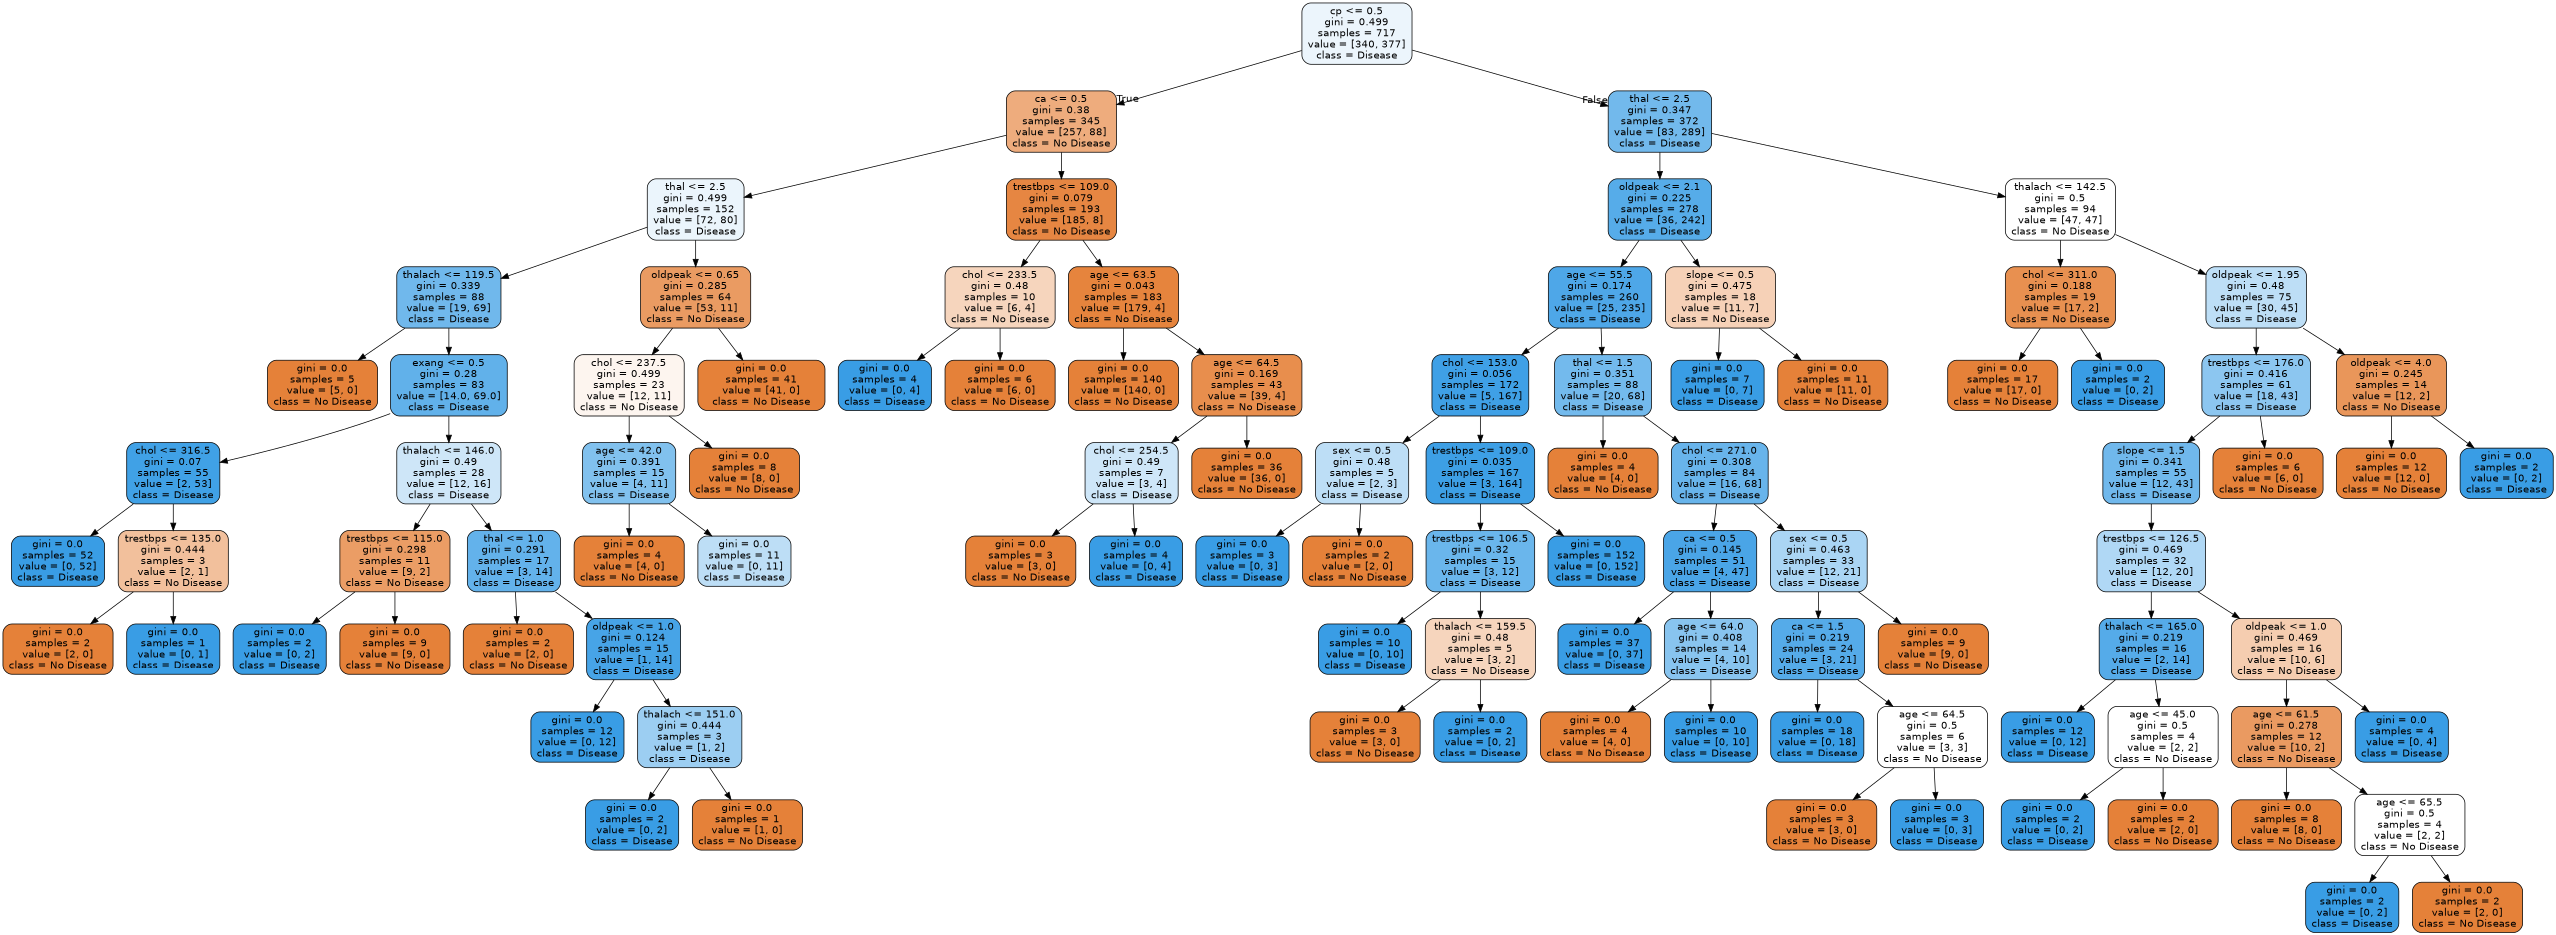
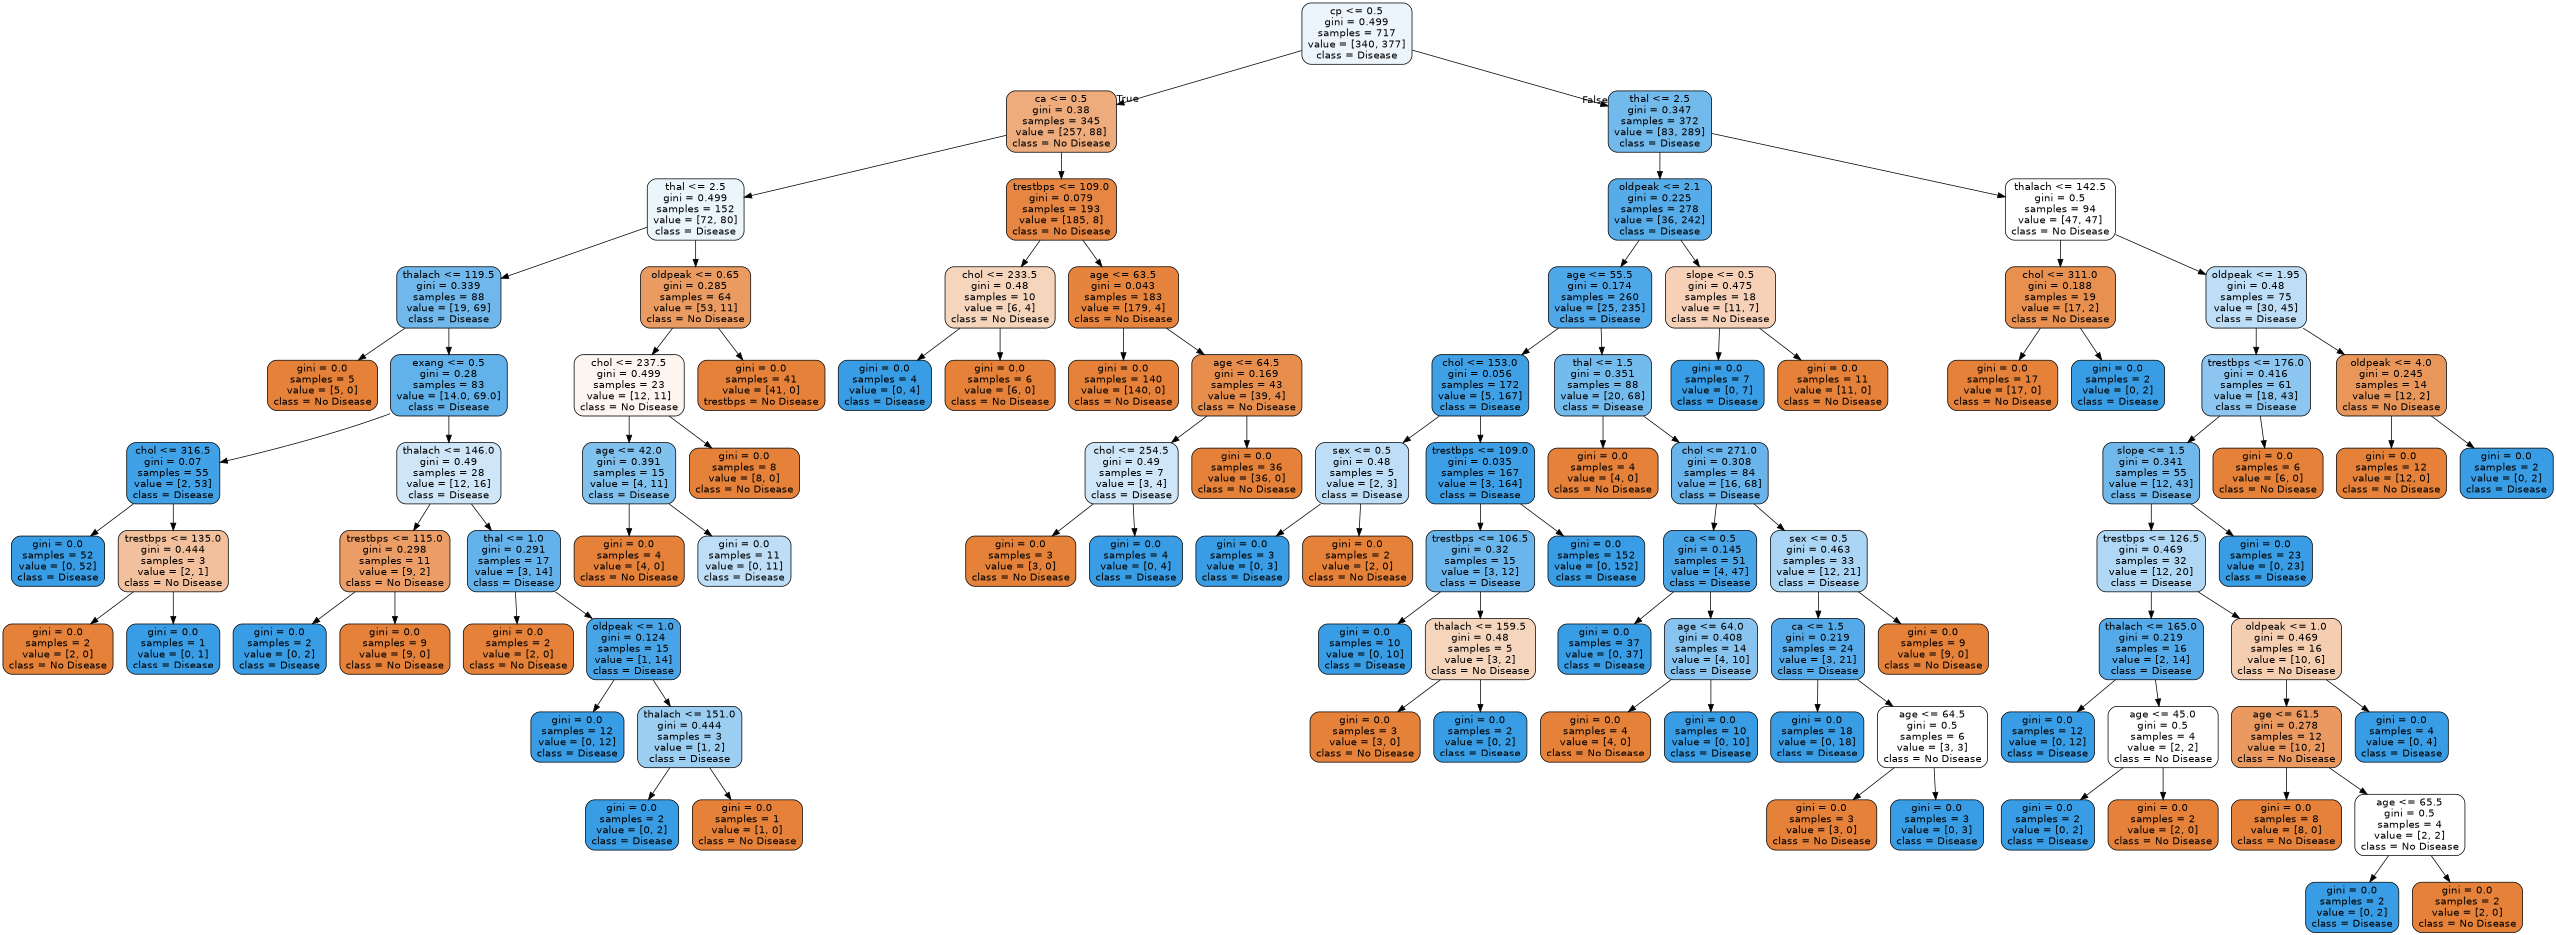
node "gini = 0.0 samples = 41 value = [41, 0] class = No Disease": label "gini = 0.0 samples = 41 value = [41, 0] class = No Disease" -> "gini = 0.0 samples = 41 value = [41, 0] trestbps = No Disease"
node "gini = 0.0 samples = 23 value = [0, 23] class = Disease": added
